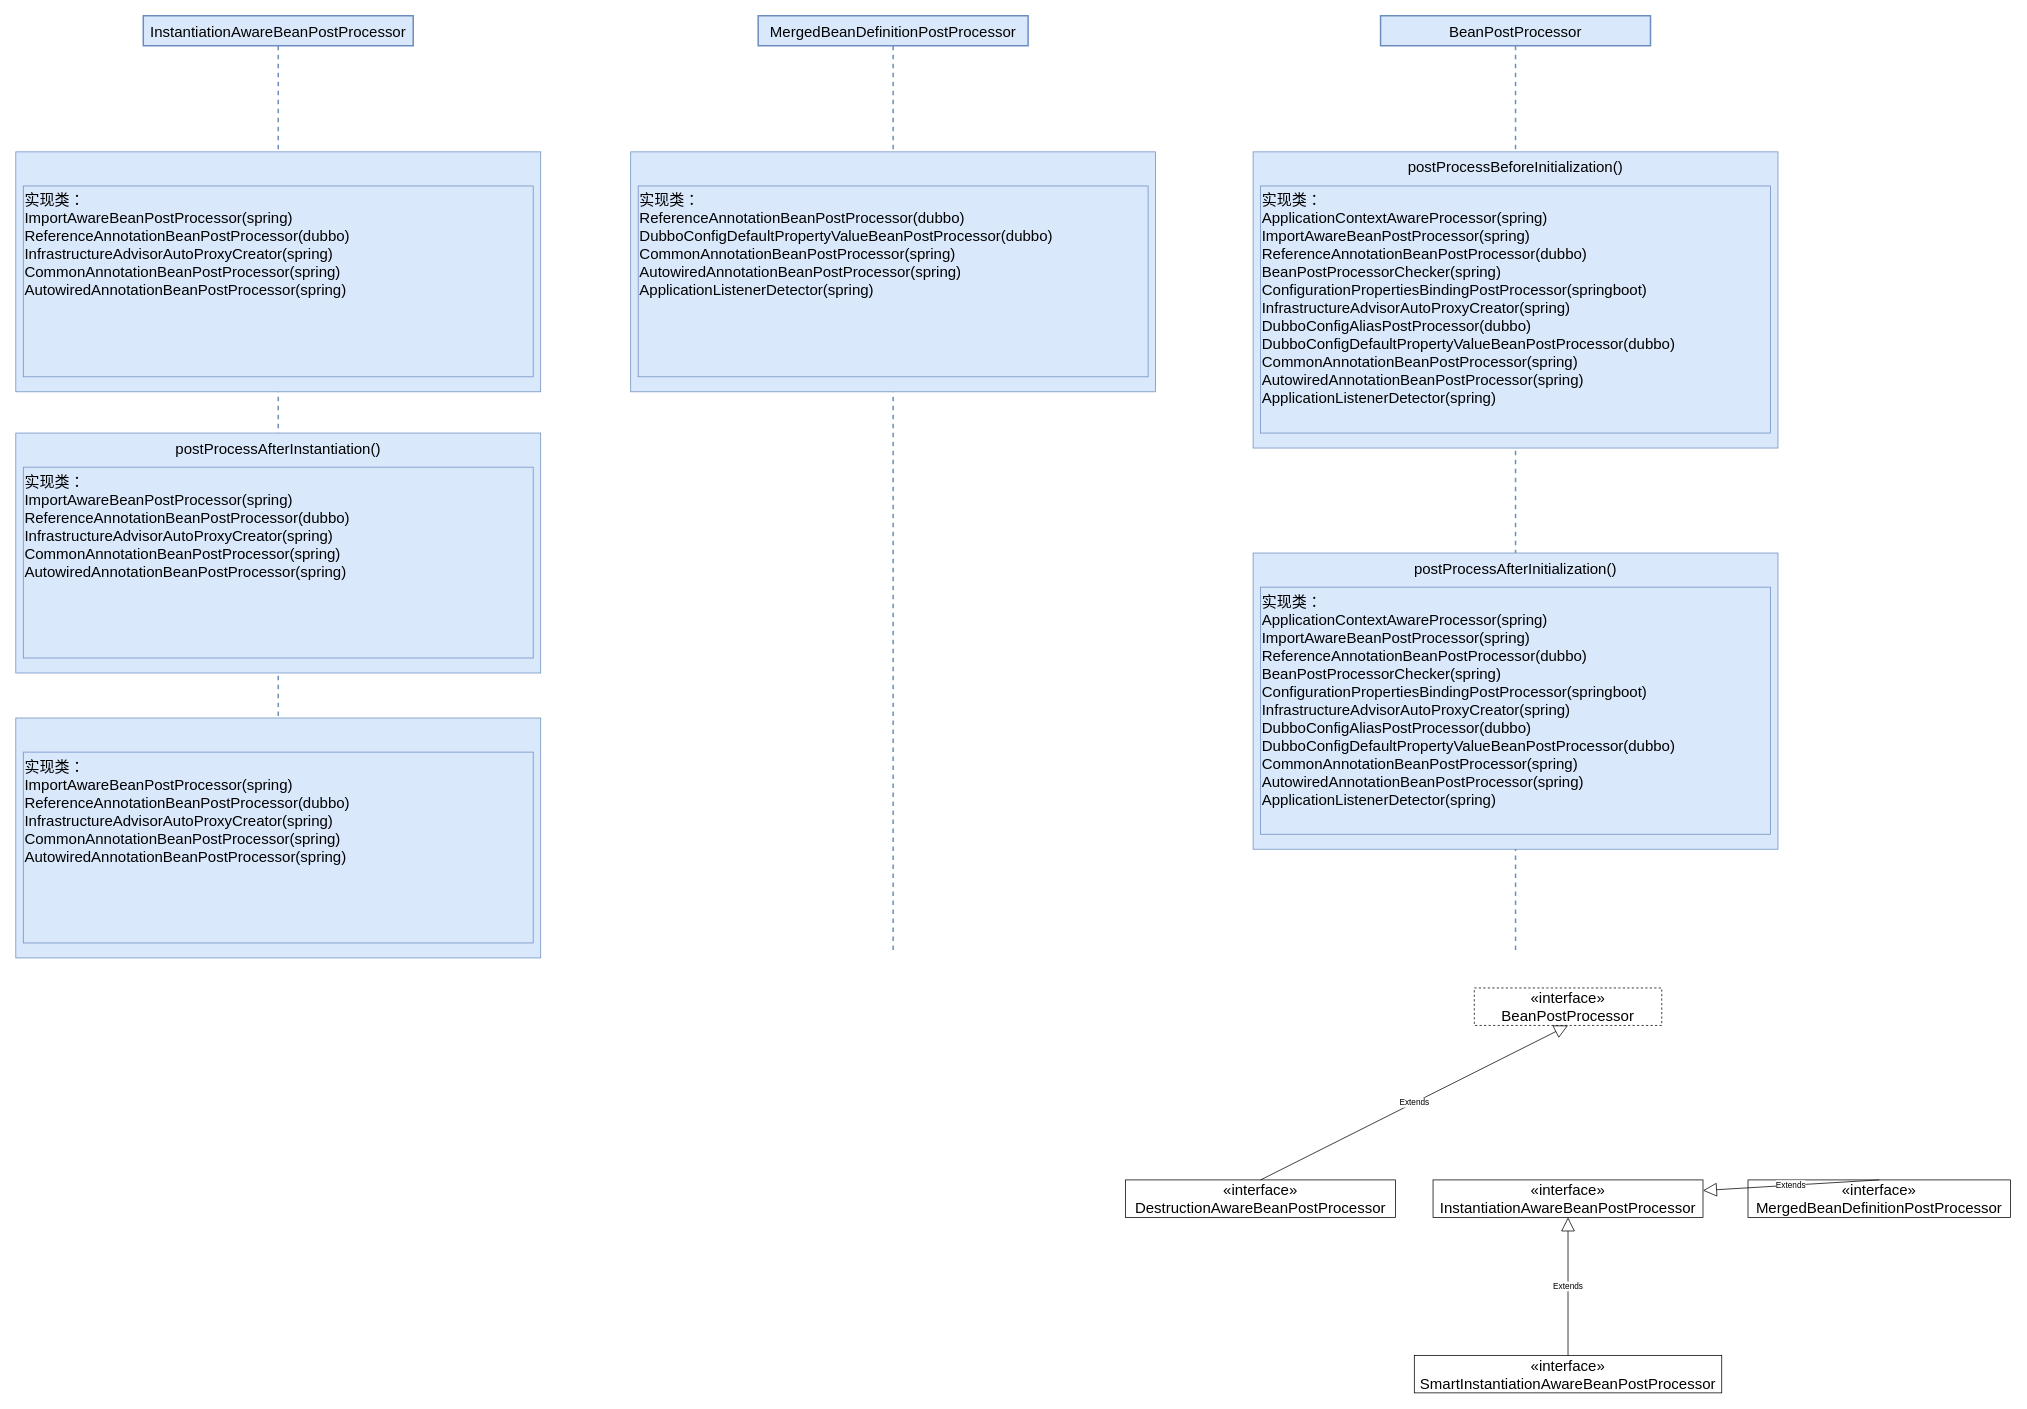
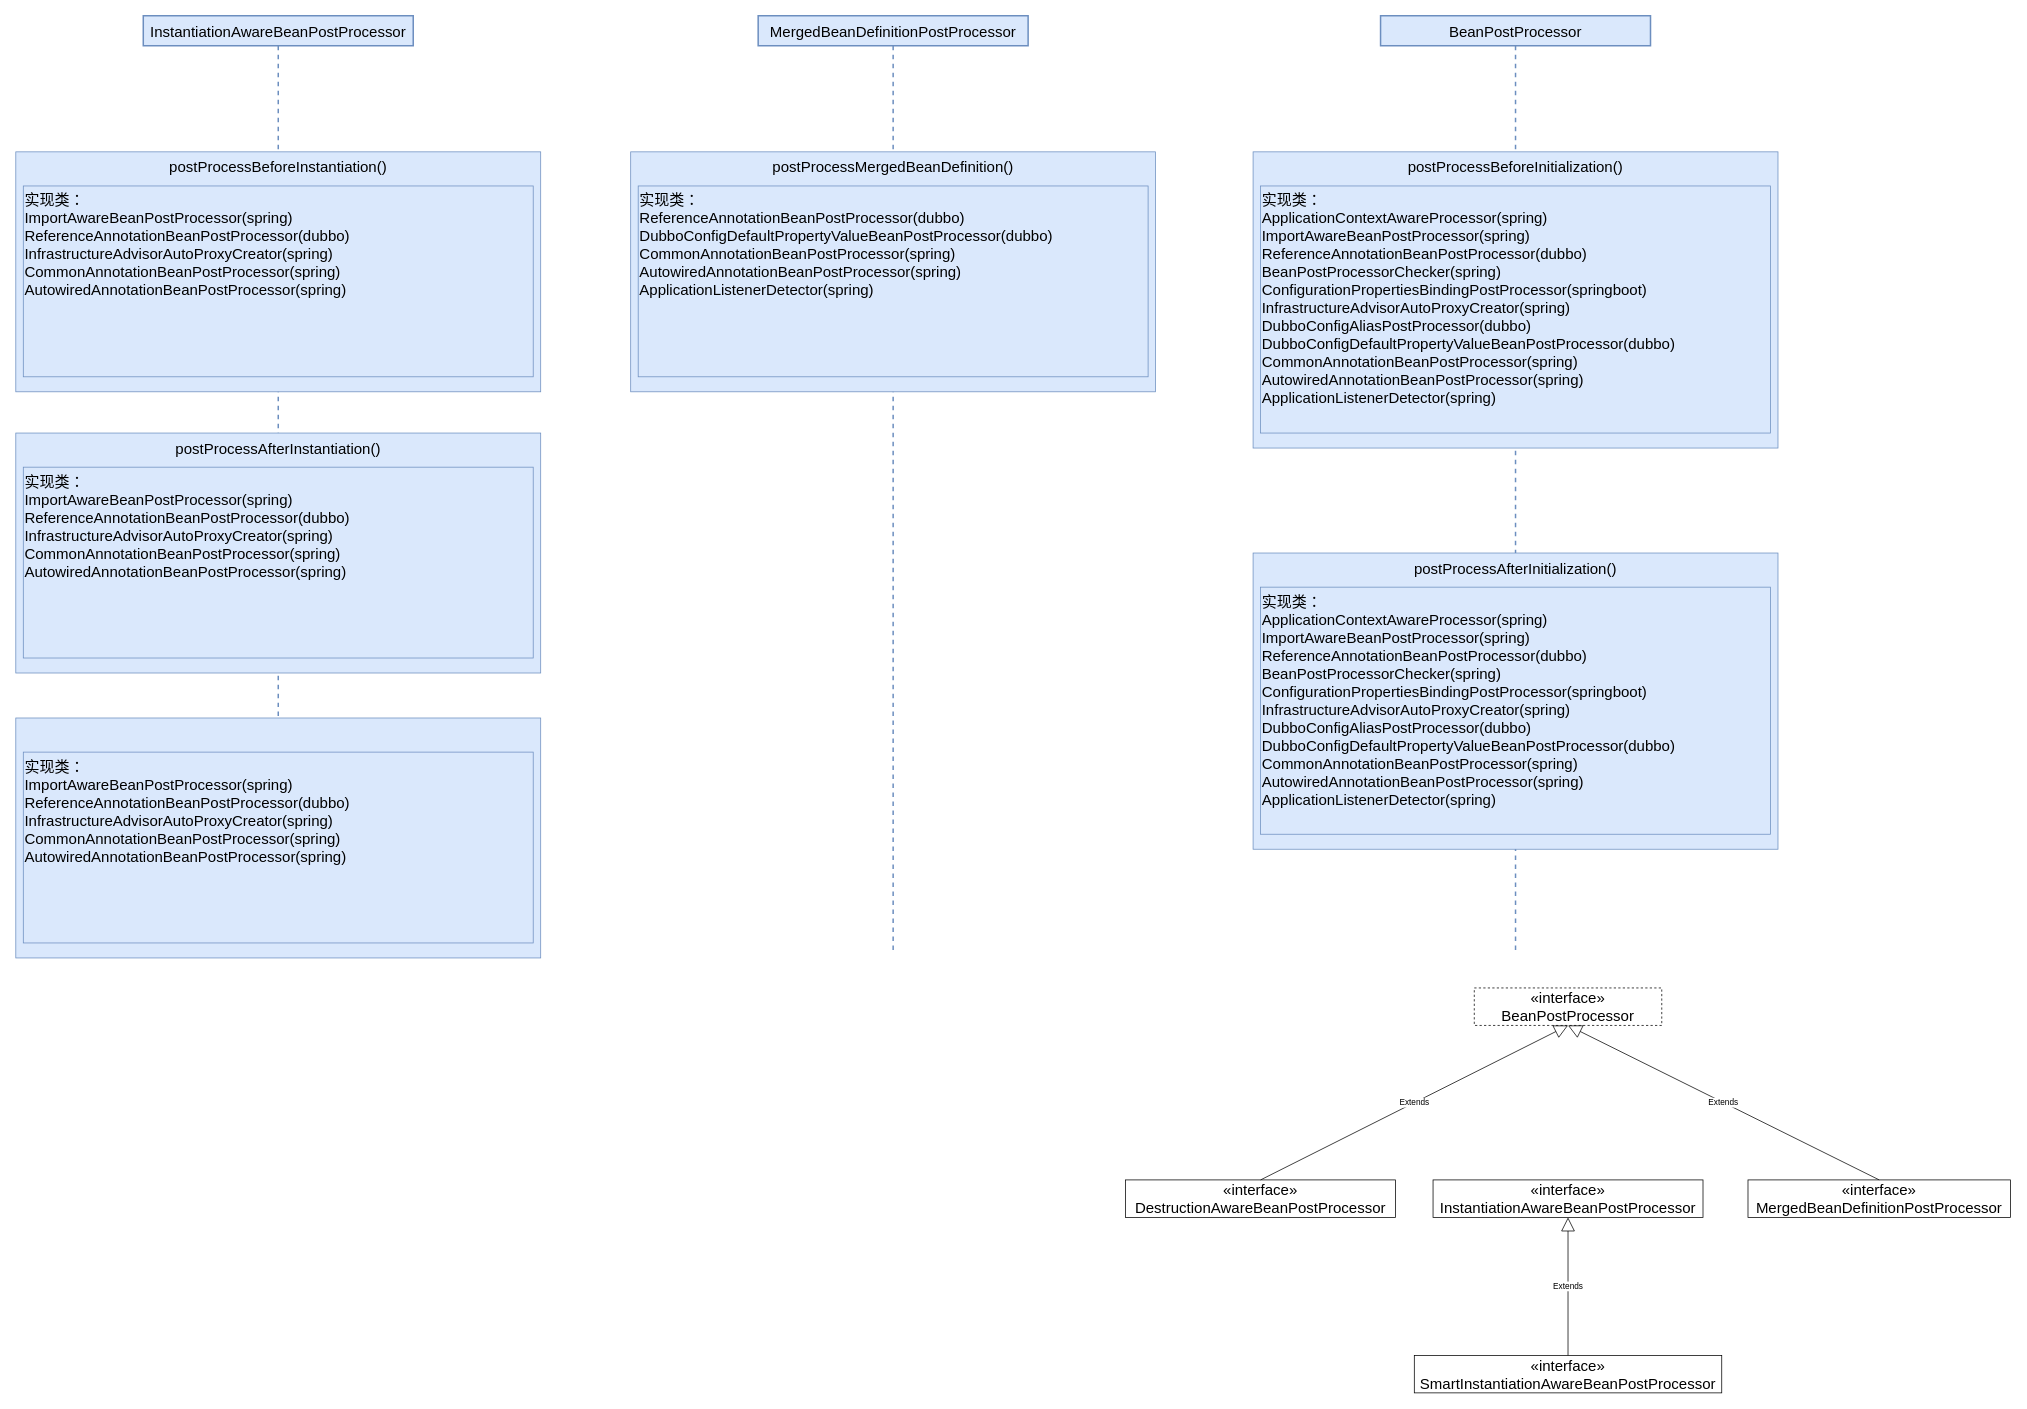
node "postProcessBeforeInstantiation()": added
node "postProcessMergedBeanDefinition()": added
edge "«interface» MergedBeanDefinitionPostProcessor" -> "«interface» InstantiationAwareBeanPostProcessor": now "«interface» MergedBeanDefinitionPostProcessor" -> "«interface» BeanPostProcessor"
